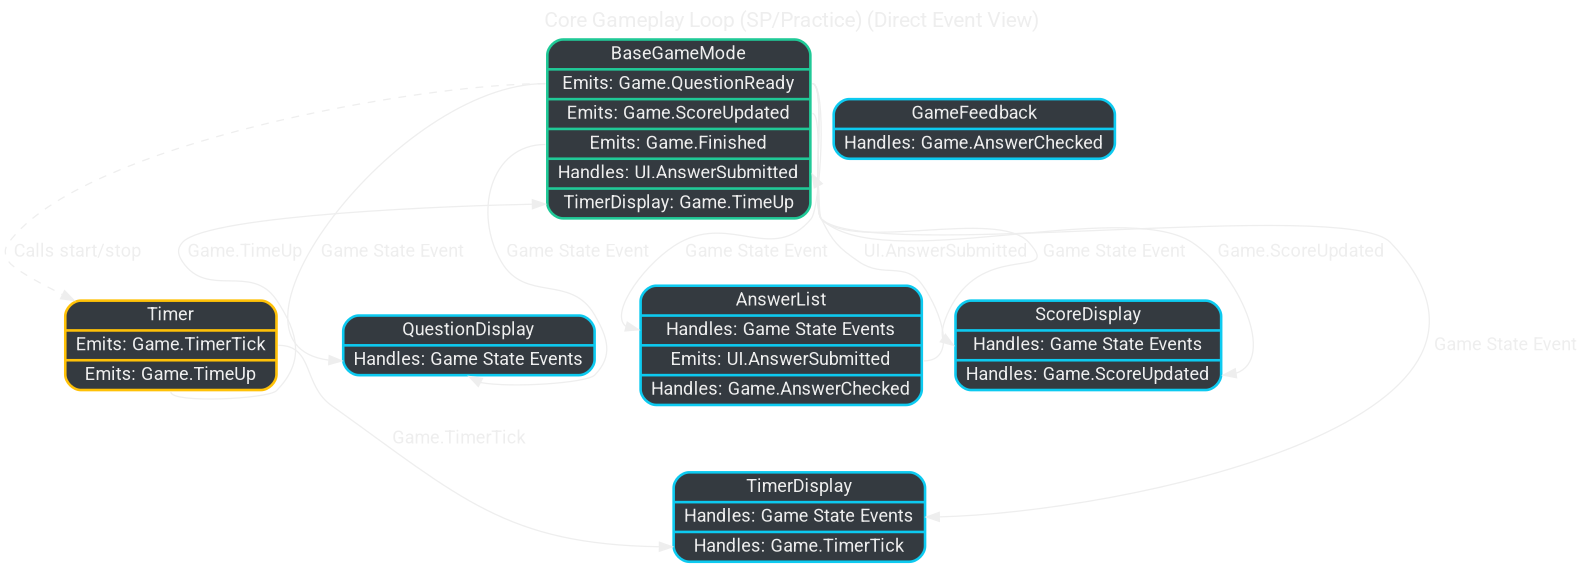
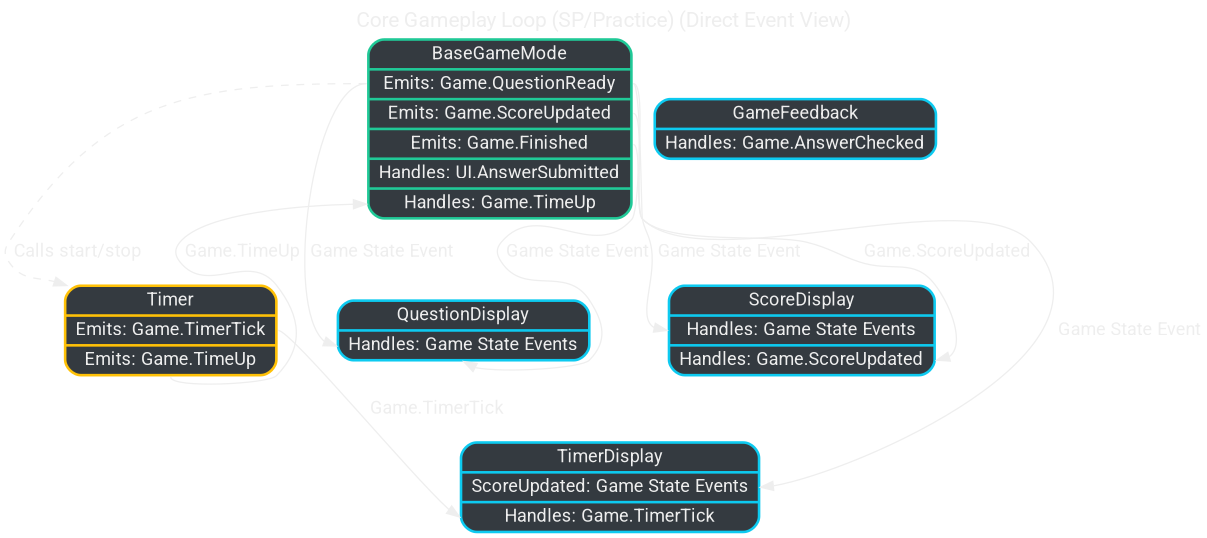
node "BaseGameMode": text "TimerDisplay: Game.TimeUp" -> "Handles: Game.TimeUp"
node "AnswerList": removed
node "TimerDisplay": text "Handles: Game State Events" -> "ScoreUpdated: Game State Events"
